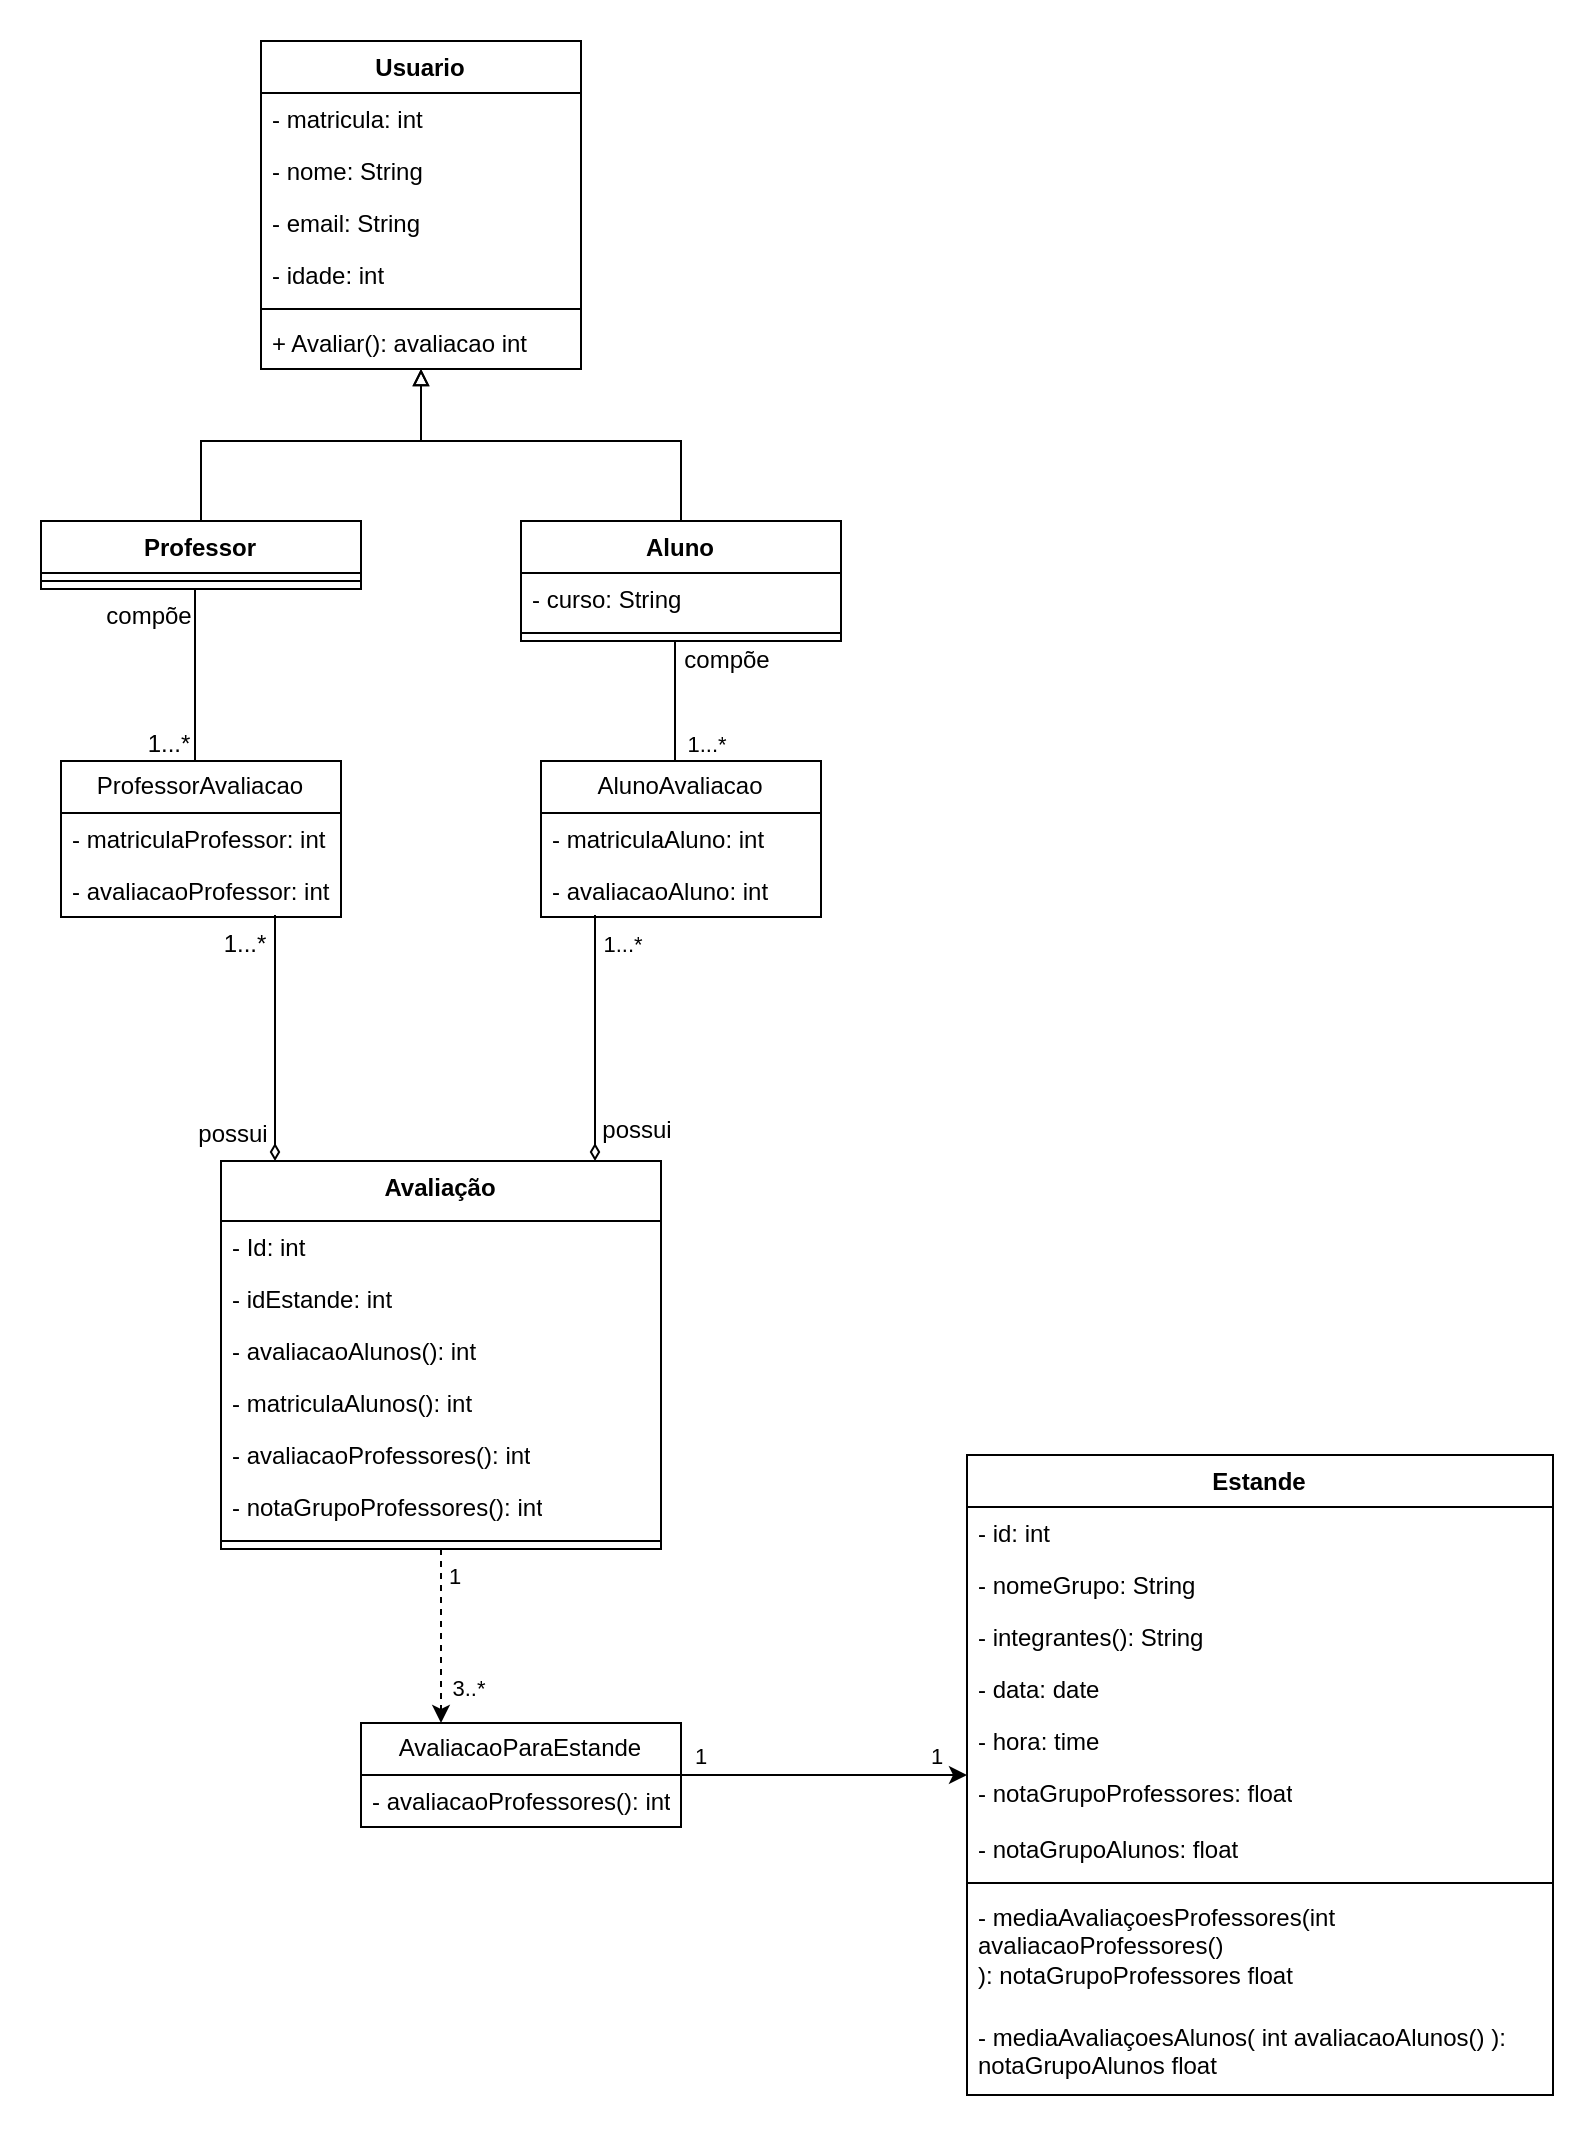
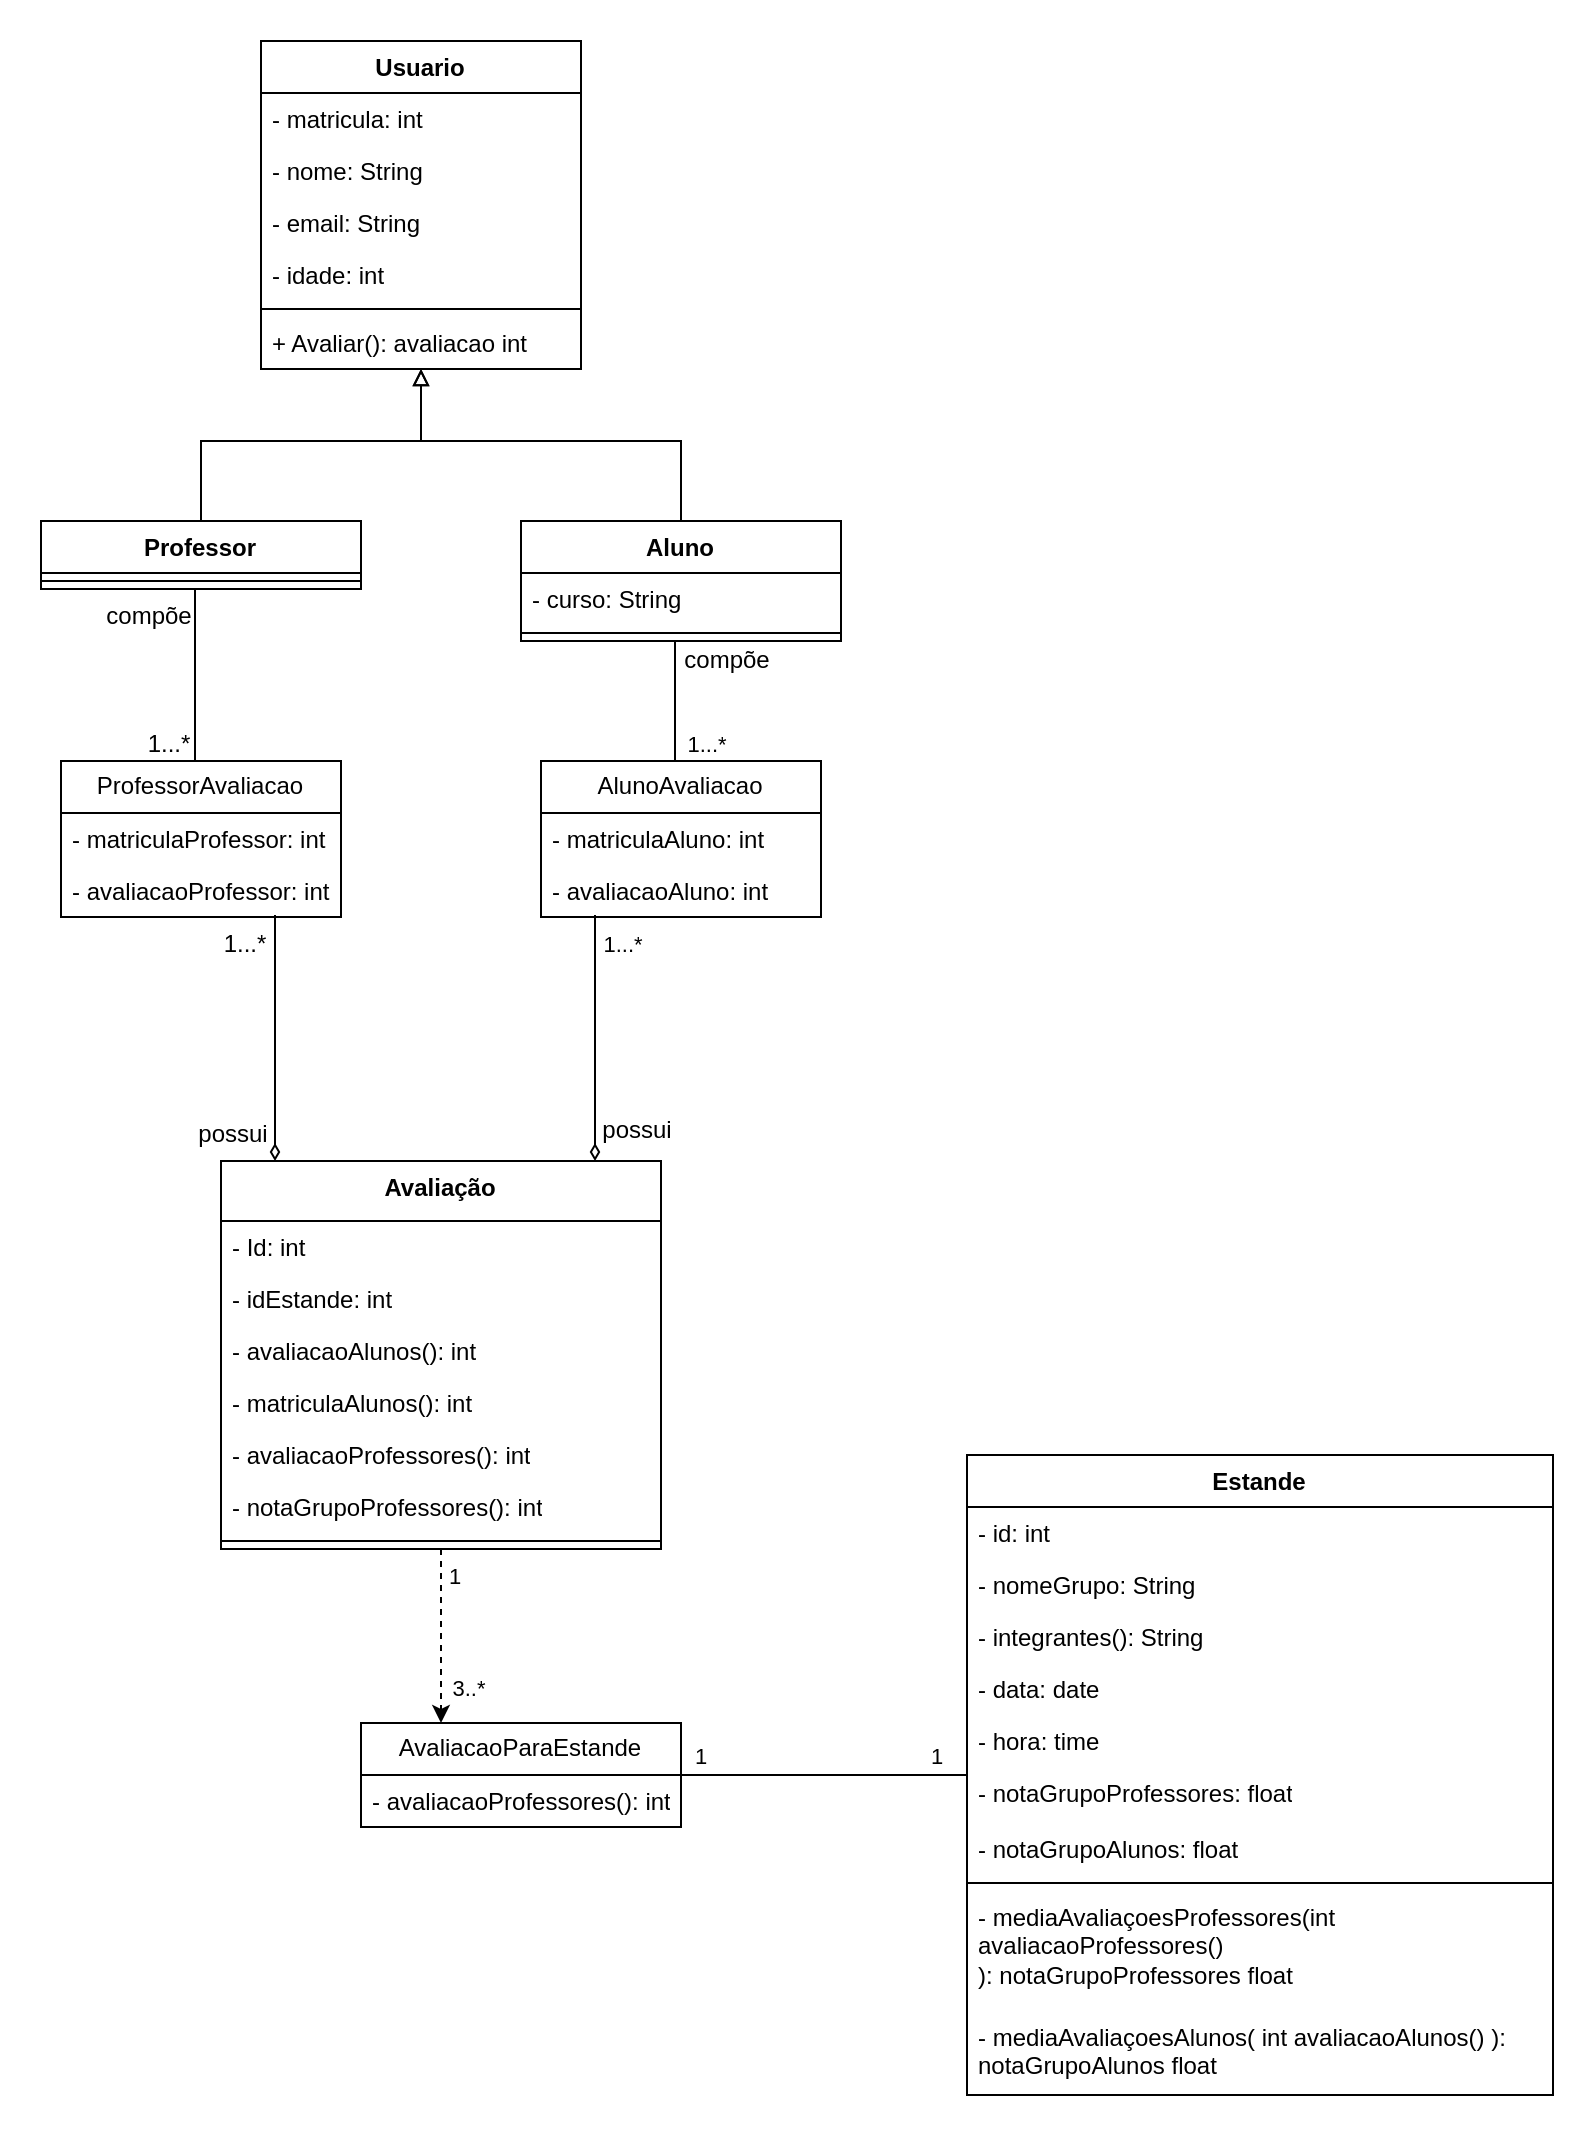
edge "AvaliacaoParaEstande" -> "Estande": arrowhead classic -> none
